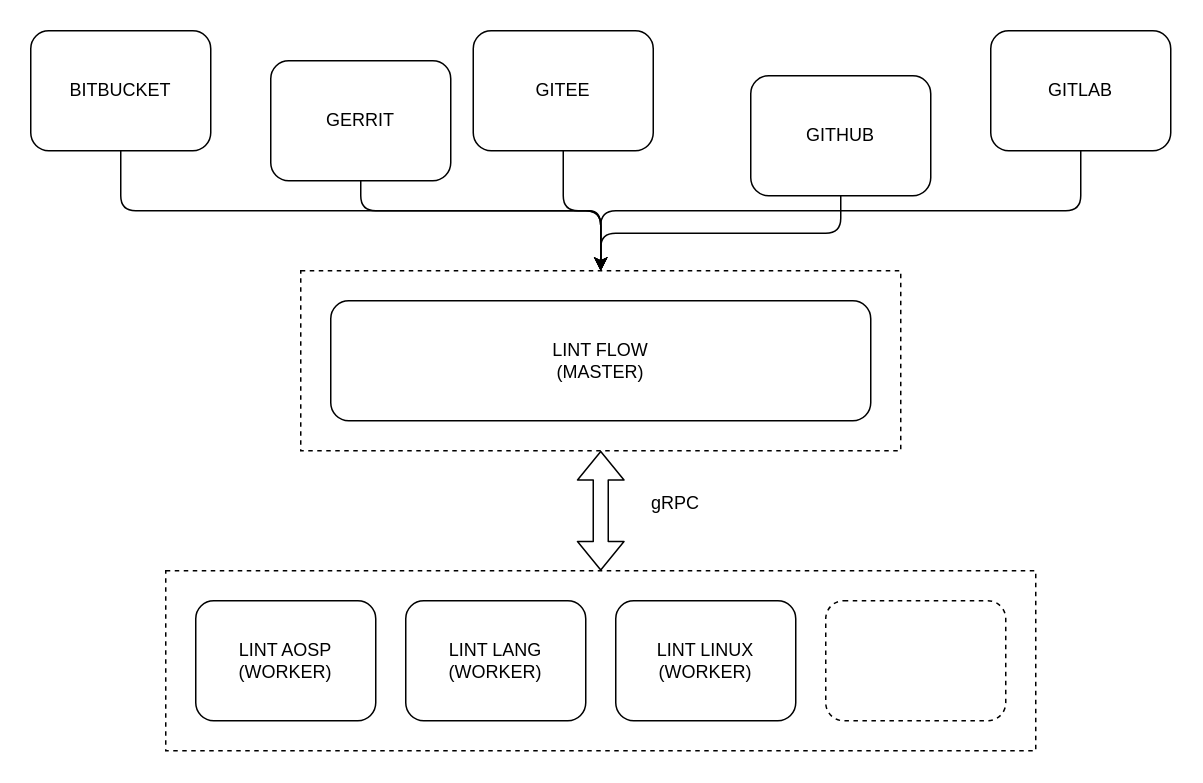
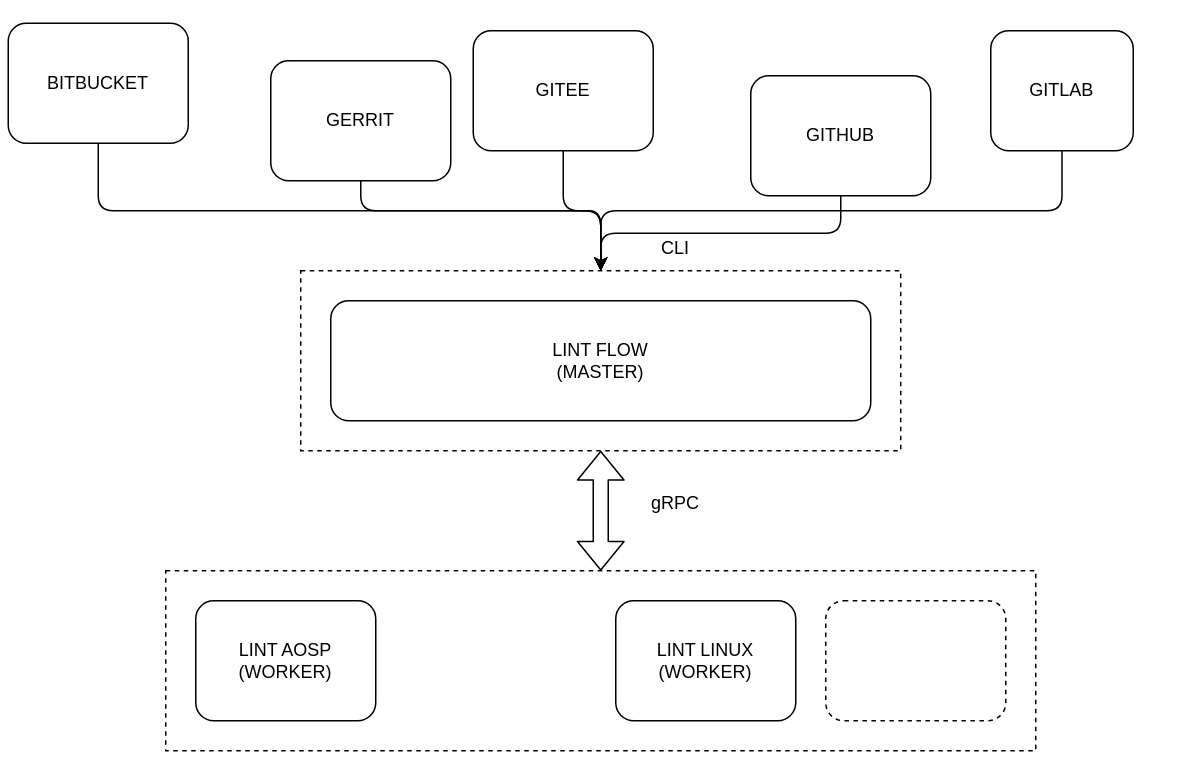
node "BITBUCKET": moved (121, 91) -> (98, 83)
node "GITLAB": size 180x120 -> 143x120
node "CLI": added
node "LINT LANG (WORKER)": removed
